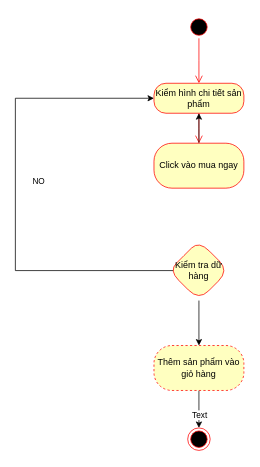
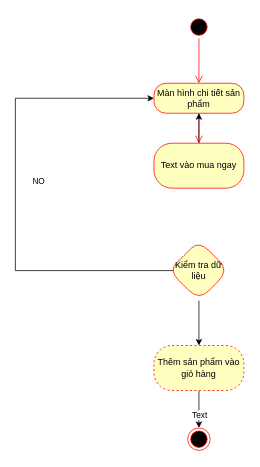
node "Kiểm hình chi tiết sản phẩm": label "Kiểm hình chi tiết sản phẩm" -> "Màn hình chi tiết sản phẩm"
node "Click vào mua ngay": label "Click vào mua ngay" -> "Text vào mua ngay"
node "Kiểm tra dữ hàng": label "Kiểm tra dữ hàng" -> "Kiểm tra dữ liệu"
